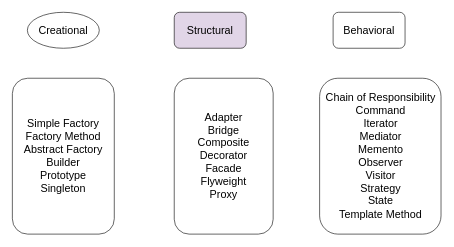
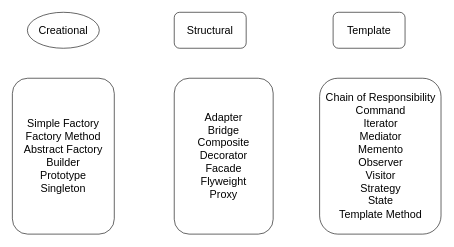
node "Structural": fillcolor #e1d5e7 -> #ffffff
node "Behavioral": label "Behavioral" -> "Template"
